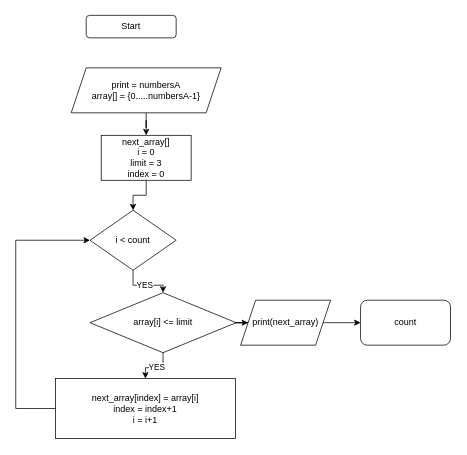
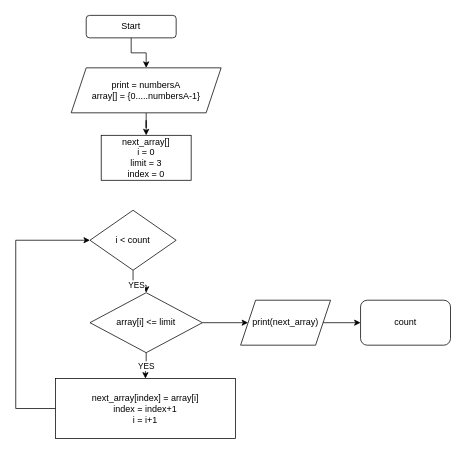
edge "Start" -> "print = numbersAarray[] = {0.....numbersA-1}": added
edge "next_array[]i = 0limit = 3 index = 0" -> "i < count": removed
node "array[i] <= limit": size 146x60 -> 113x60
